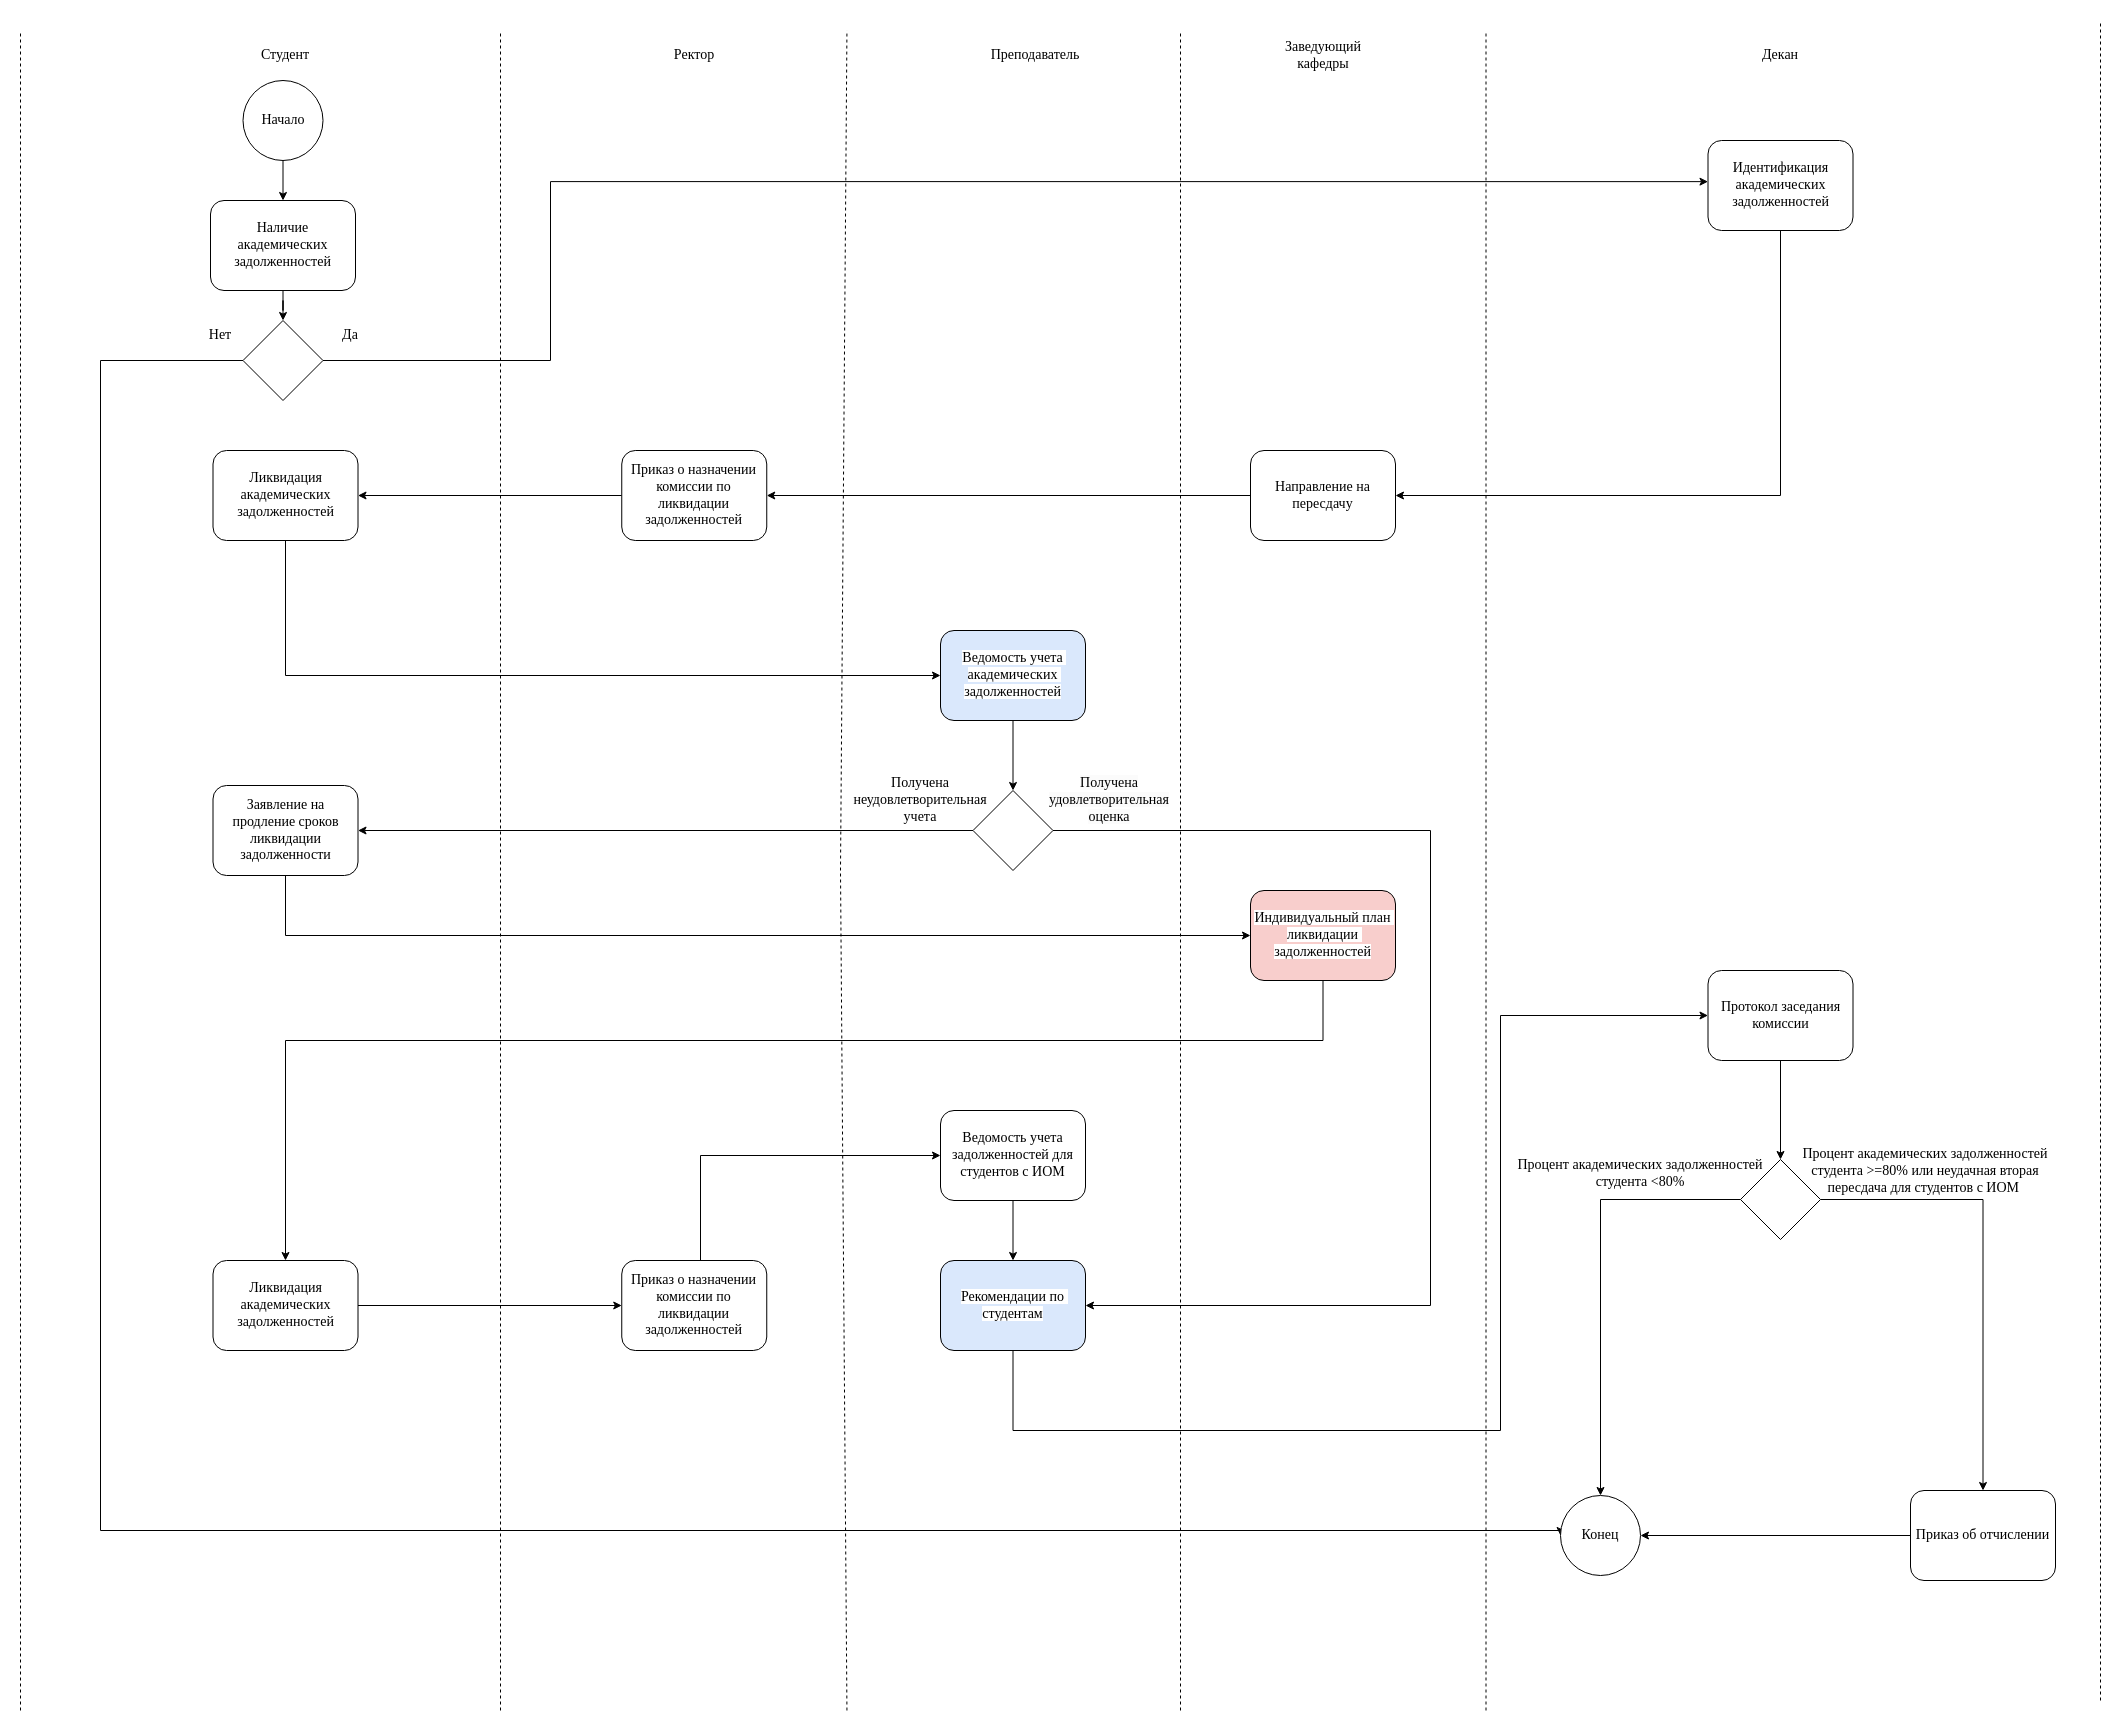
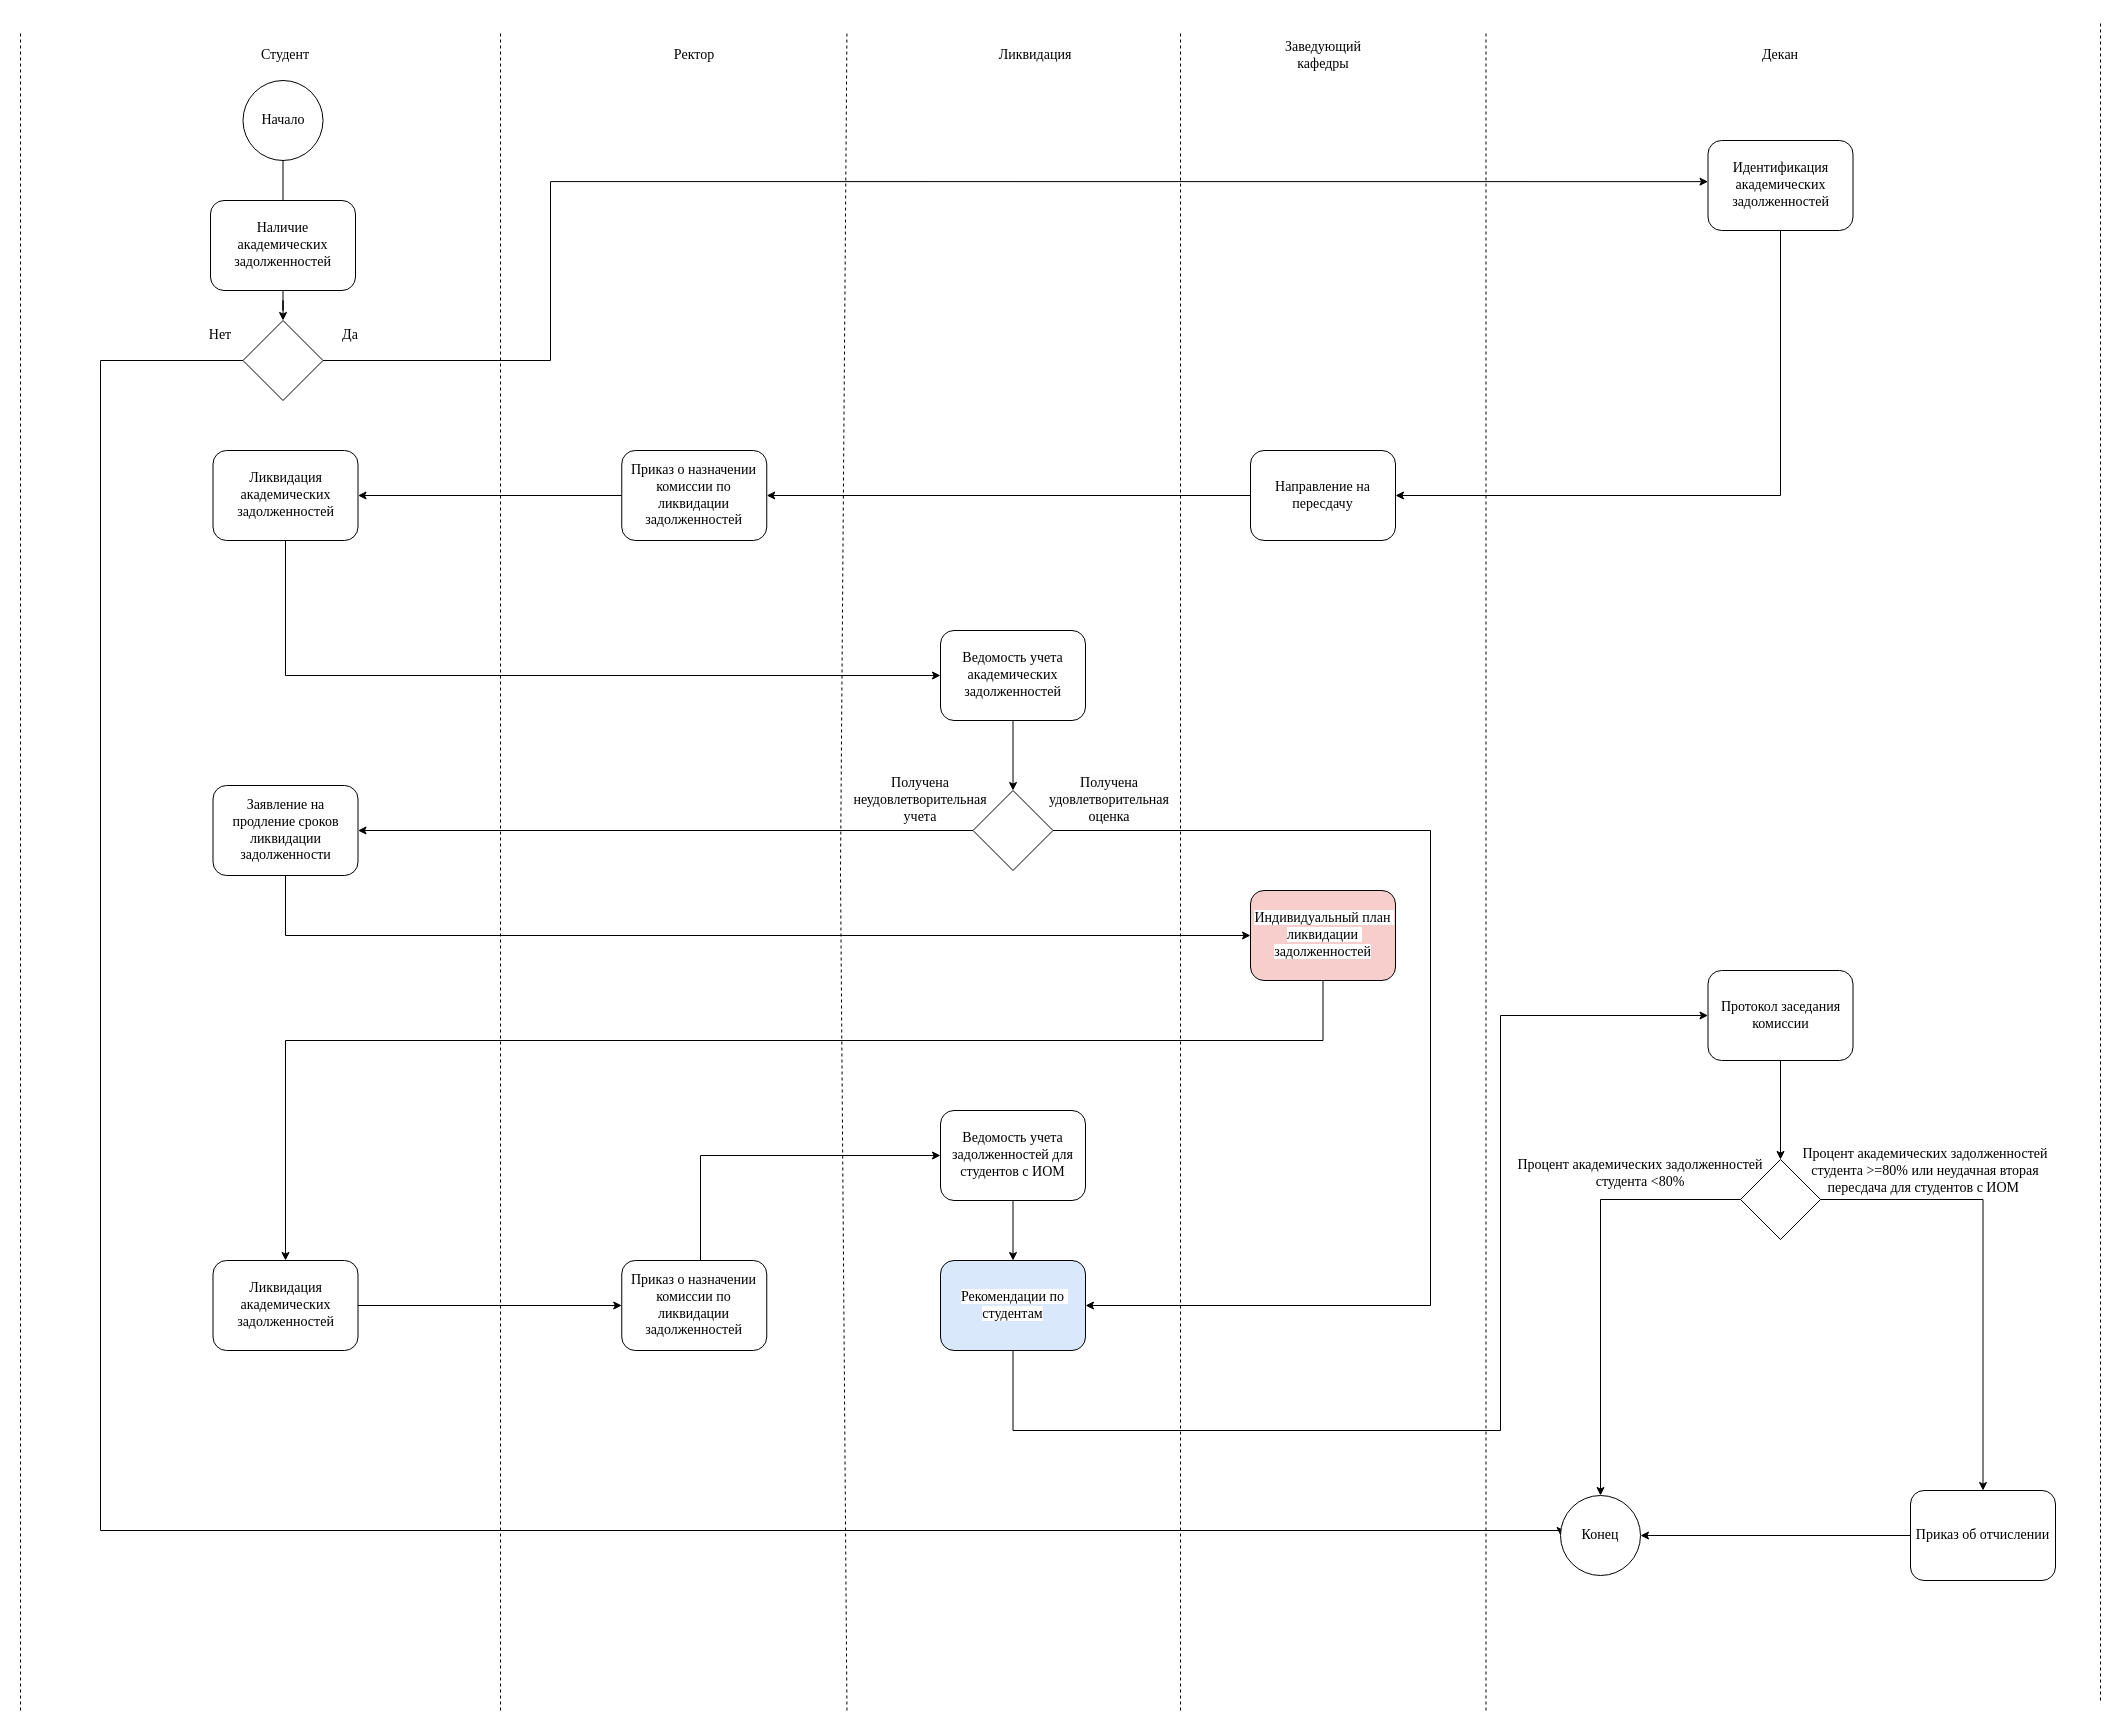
node "Преподаватель": label "Преподаватель" -> "Ликвидация"
edge "Начало" -> "Наличие академических задолженностей": arrowhead classic -> none
node "Ведомость учета академических задолженностей": fillcolor #dae8fc -> #ffffff
